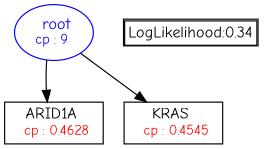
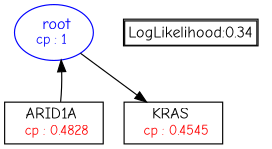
node "root": text "cp : 9" -> "cp : 1"
edge "root" -> "ARID1A": reversed
node "ARID1A": text "cp : 0.4628" -> "cp : 0.4828"
